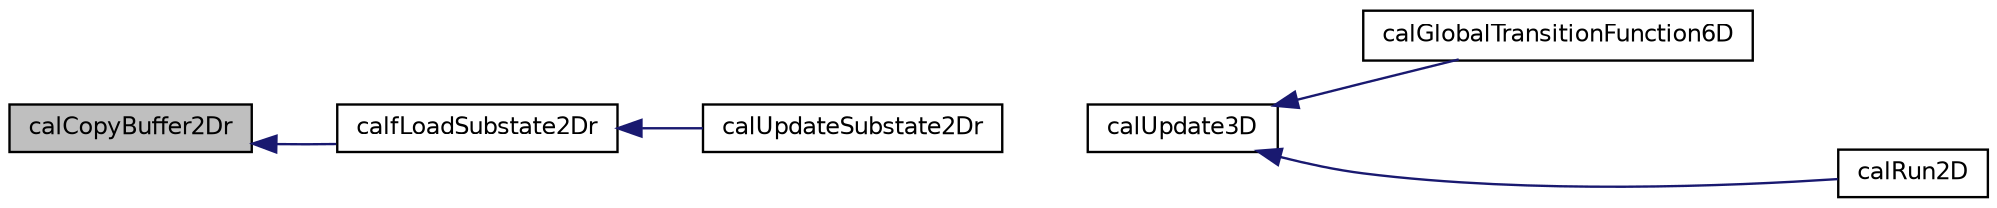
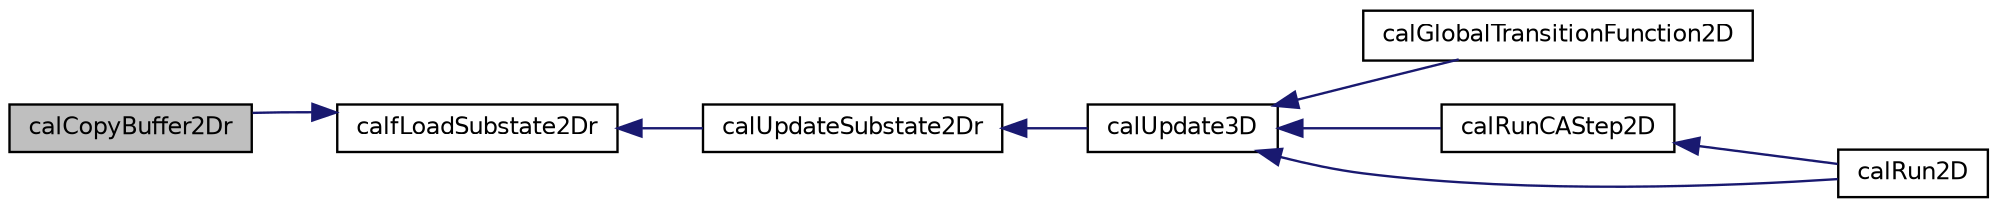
node "calGlobalTransitionFunction6D": label "calGlobalTransitionFunction6D" -> "calGlobalTransitionFunction2D"
edge "calUpdate3D" -> "calUpdateSubstate2Dr": added
node "calRunCAStep2D": added
edge "calfLoadSubstate2Dr" -> "calCopyBuffer2Dr": reversed
